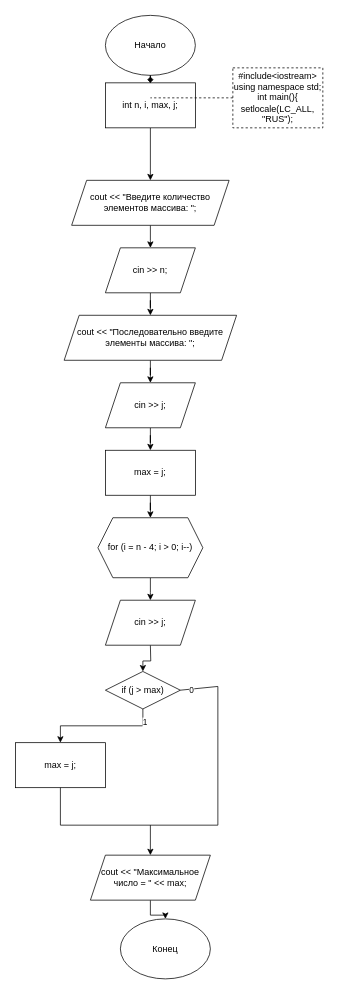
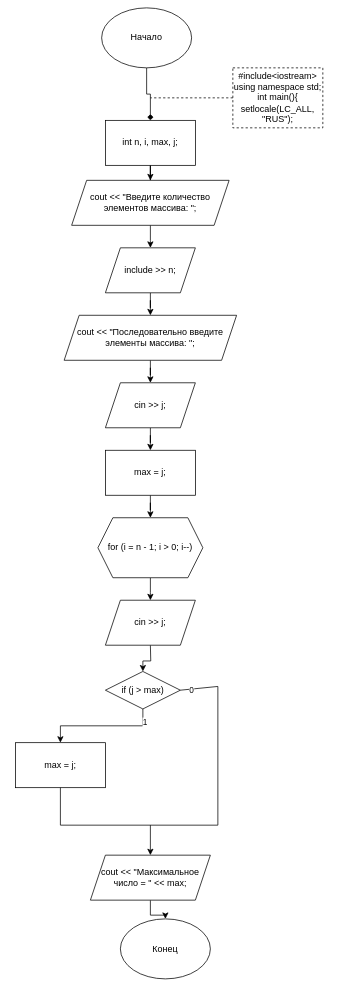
node "Начало": moved (150, 45) -> (147, 38)
node "int n, i, max, j;": moved (150, 105) -> (150, 143)
node "cin >> n;": label "cin >> n;" -> "include >> n;"
node "for (i = n - 4; i > 0; i--)": label "for (i = n - 4; i > 0; i--)" -> "for (i = n - 1; i > 0; i--)"
